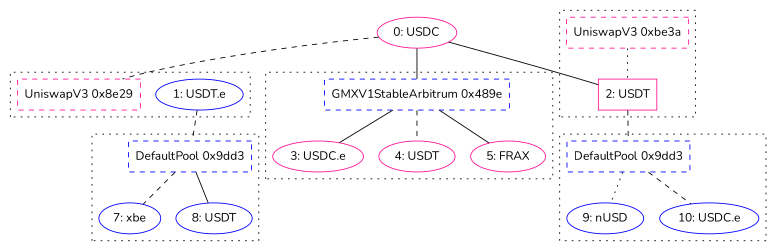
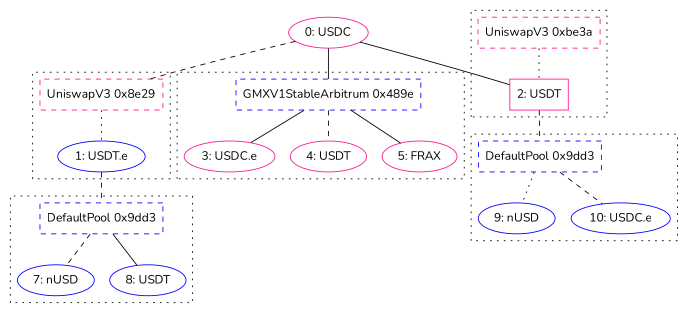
edge "UniswapV3 0x8e29" -- "1: USDT.e": added
node "7: xbe": label "7: xbe" -> "7: nUSD"
